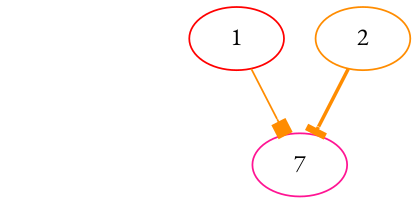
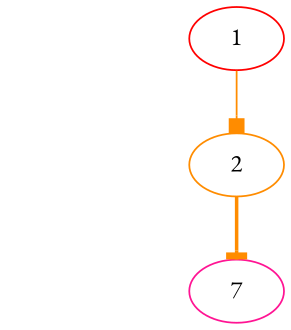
edge "1" -> "7": now "1" -> "2"
